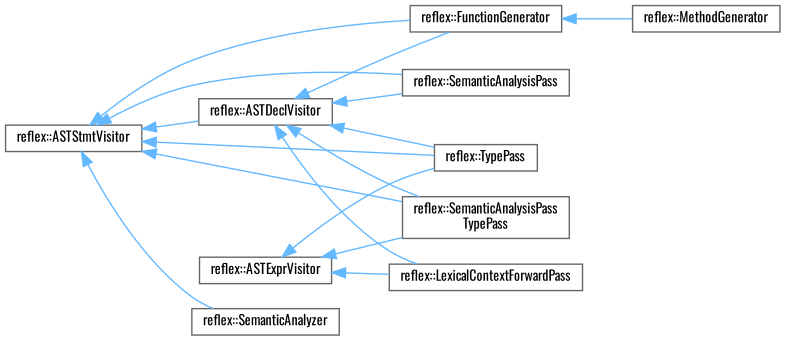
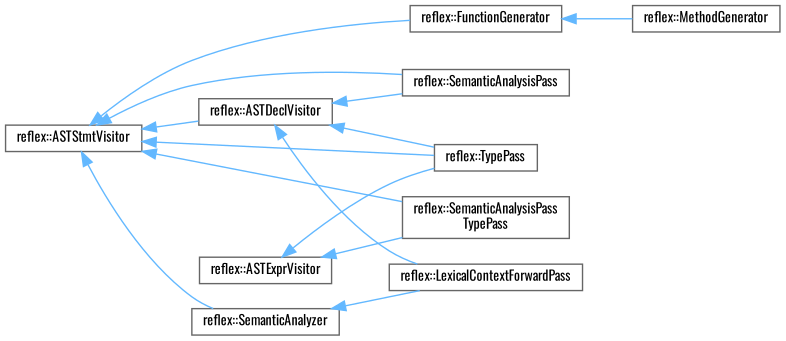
edge "reflex::FunctionGenerator" -> "reflex::ASTDeclVisitor": removed
edge "reflex::SemanticAnalysisPass TypePass" -> "reflex::ASTDeclVisitor": removed
edge "reflex::LexicalContextForwardPass" -> "reflex::ASTExprVisitor": now "reflex::LexicalContextForwardPass" -> "reflex::SemanticAnalyzer"
